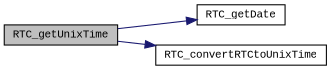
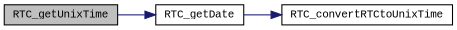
edge "RTC_getUnixTime" -> "RTC_convertRTCtoUnixTime": now "RTC_getDate" -> "RTC_convertRTCtoUnixTime"
